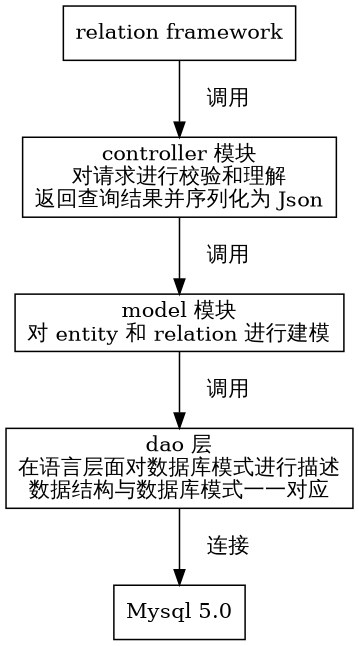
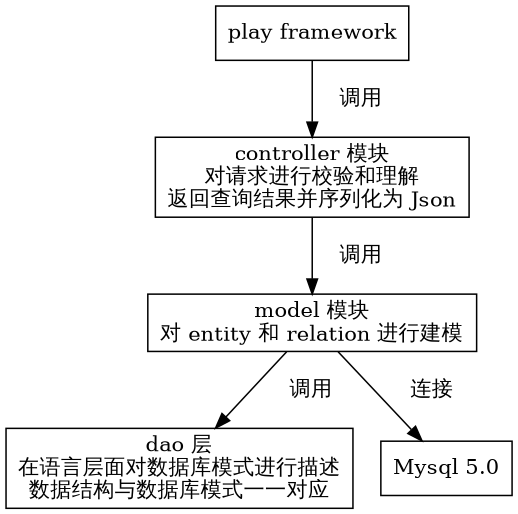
node "relation framework": label "relation framework" -> "play framework"
edge "dao 层 在语言层面对数据库模式进行描述 数据结构与数据库模式一一对应" -> "Mysql 5.0": now "model 模块 对 entity 和 relation 进行建模" -> "Mysql 5.0"
